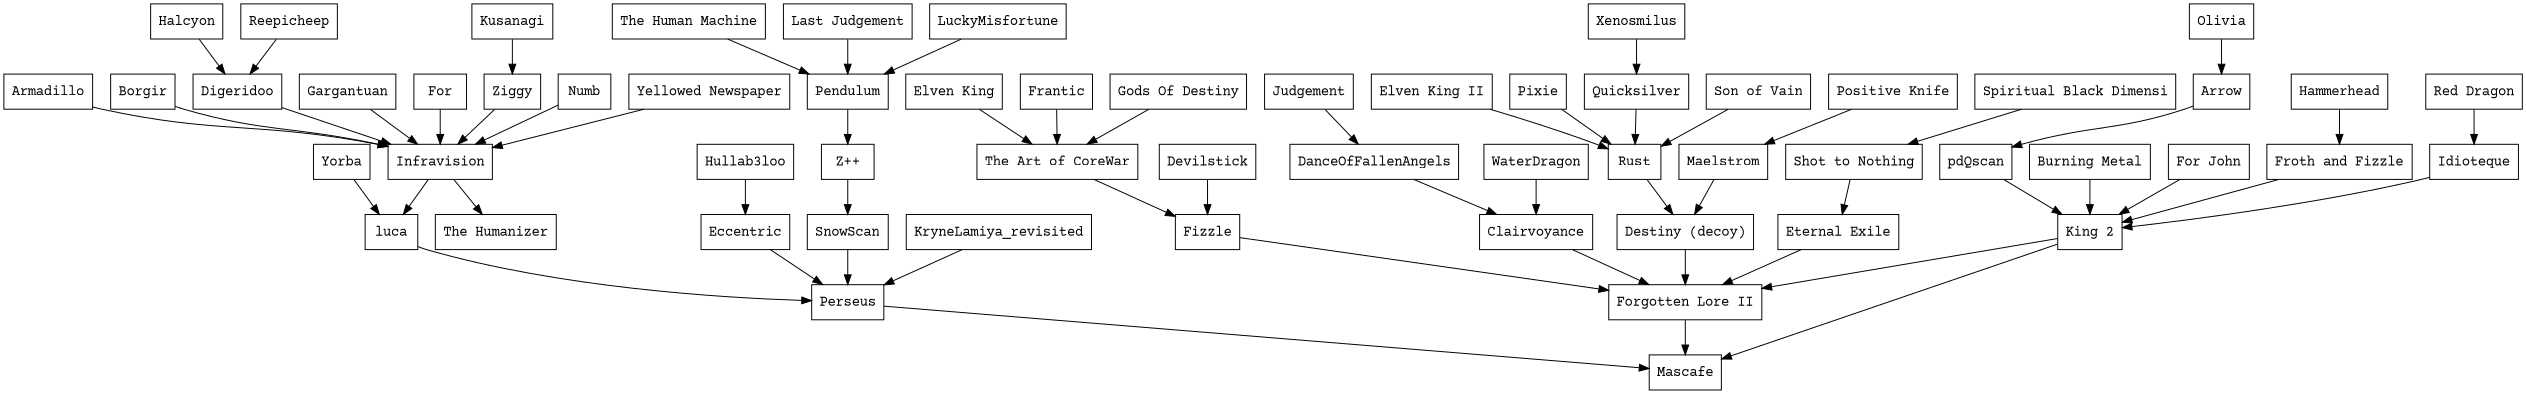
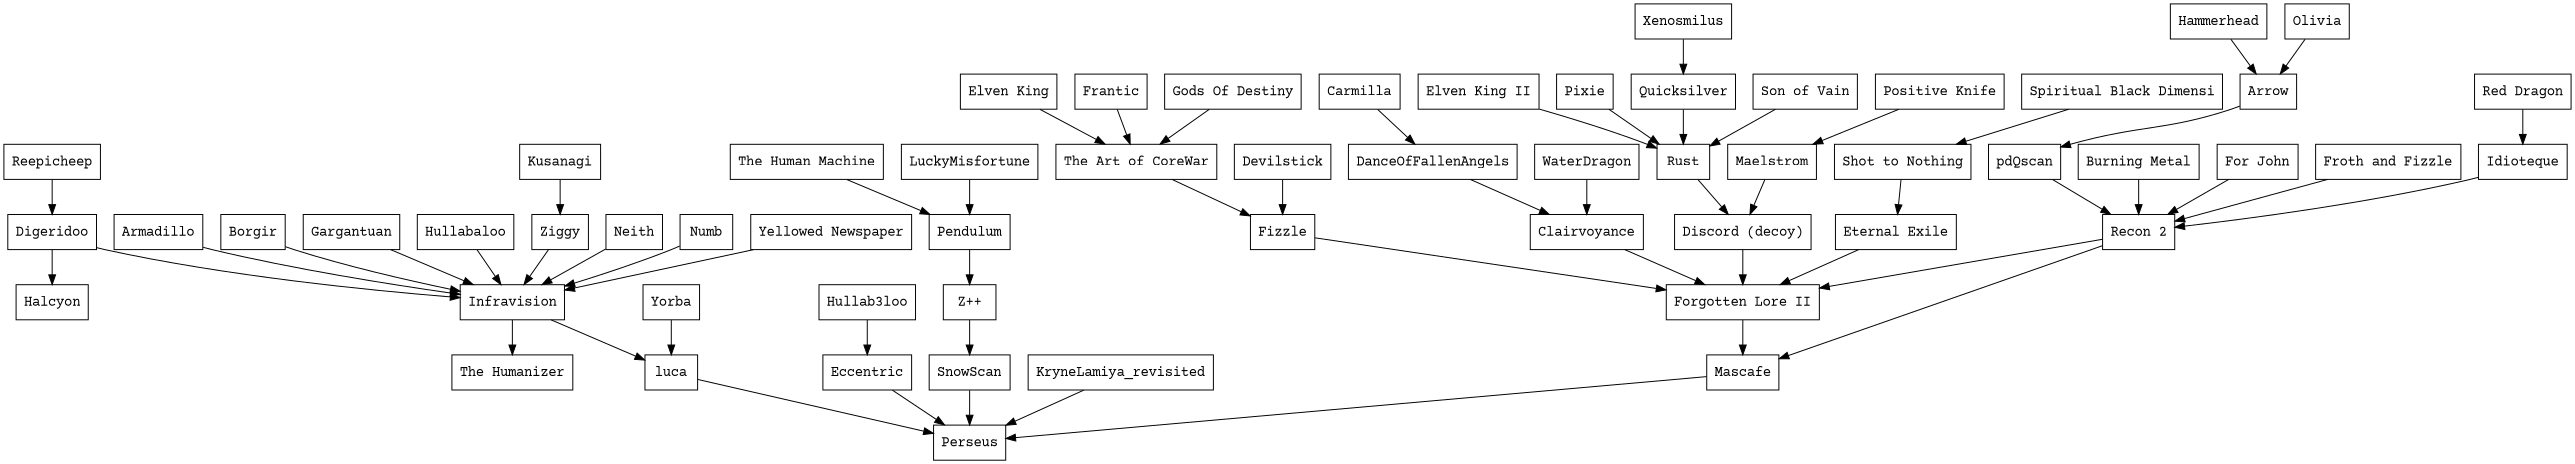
node "Last Judgement": removed
edge "Halcyon" -> "Digeridoo": reversed
node "For": label "For" -> "Hullabaloo"
node "Judgement": label "Judgement" -> "Carmilla"
edge "Hammerhead" -> "Froth and Fizzle": now "Hammerhead" -> "Arrow"
node "Neith": added
node "Destiny (decoy)": label "Destiny (decoy)" -> "Discord (decoy)"
node "King 2": label "King 2" -> "Recon 2"
edge "Perseus" -> "Mascafe": reversed
